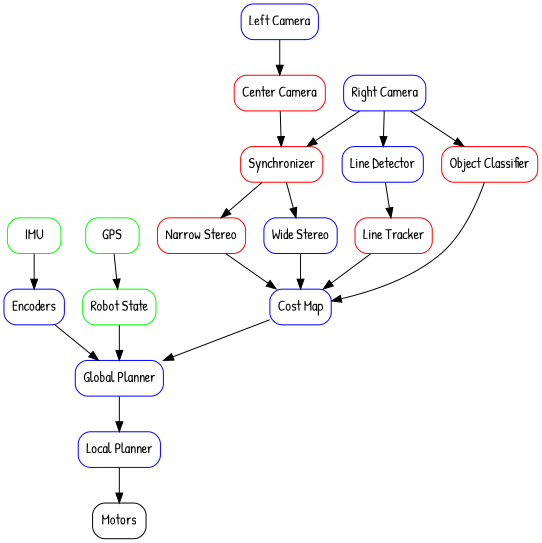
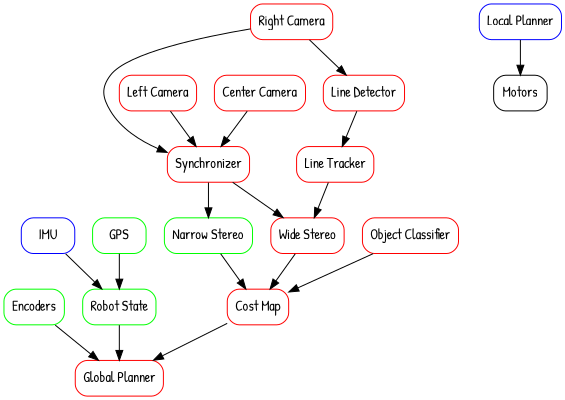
node "Left Camera": color blue -> red
edge "Left Camera" -> "Center Camera": now "Left Camera" -> "Synchronizer"
node "Right Camera": color blue -> red
edge "Right Camera" -> "Object Classifier": removed
node "Line Detector": color blue -> red
node "IMU": color green -> blue
node "Narrow Stereo": color red -> green
node "Wide Stereo": color blue -> red
edge "IMU" -> "Encoders": now "IMU" -> "Robot State"
edge "Line Tracker" -> "Cost Map": now "Line Tracker" -> "Wide Stereo"
node "Encoders": color blue -> green
node "Cost Map": color blue -> red
node "Global Planner": color blue -> red
edge "Global Planner" -> "Local Planner": removed
